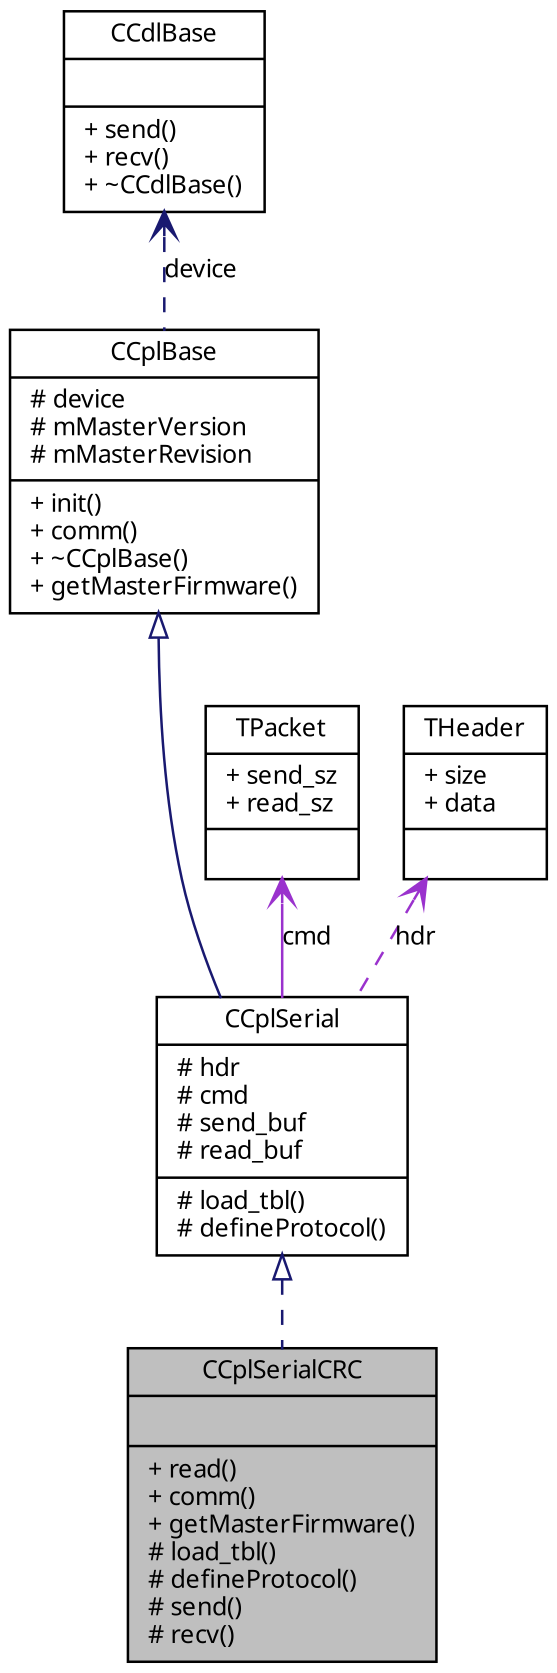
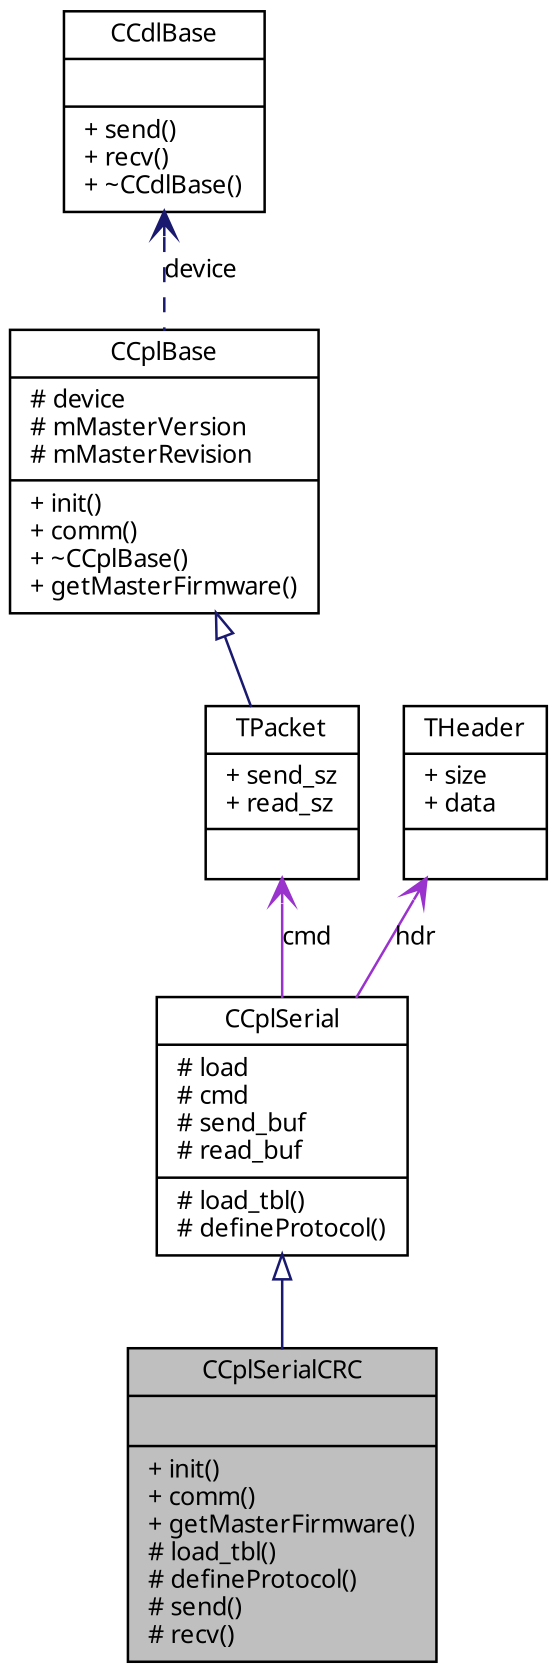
edge "CCplSerial" -> "CCplBase": now "TPacket" -> "CCplBase"
edge "CCplSerial" -> "THeader": style dashed -> solid
node "CCplSerial": text "# hdr" -> "# load"
edge "CCplSerialCRC" -> "CCplSerial": style dashed -> solid
node "CCplSerialCRC": text "+ read()" -> "+ init()"
